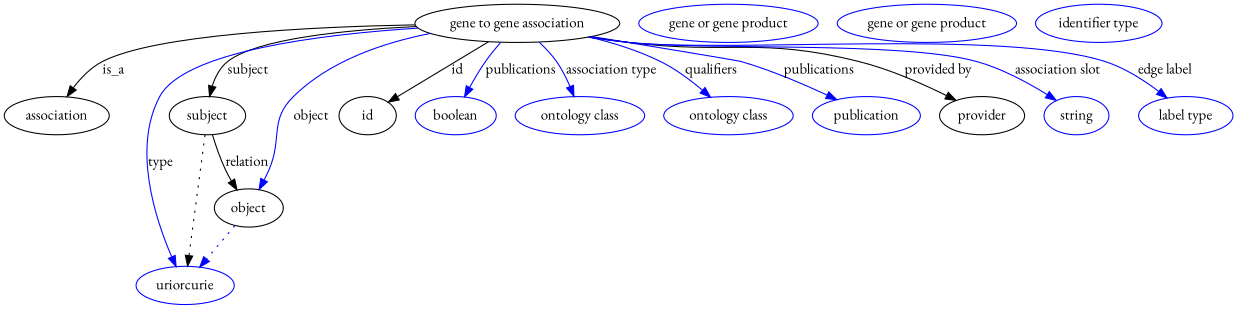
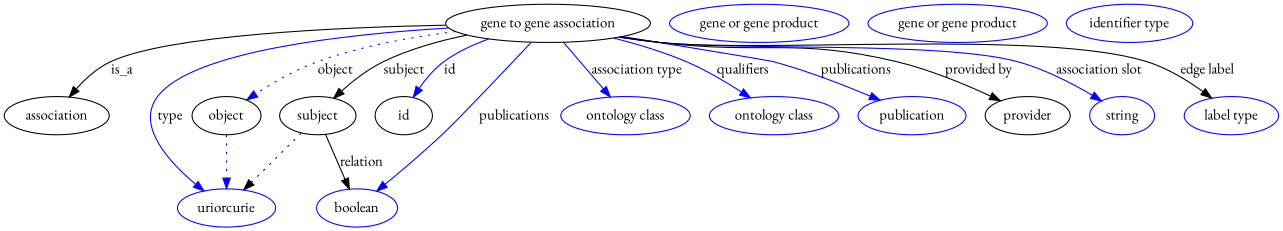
edge "gene to gene association" -> "label type": color blue -> black
edge "gene to gene association" -> "id": color black -> blue
edge "gene to gene association" -> "object": style solid -> dotted
edge "subject" -> "object": now "subject" -> "boolean"
